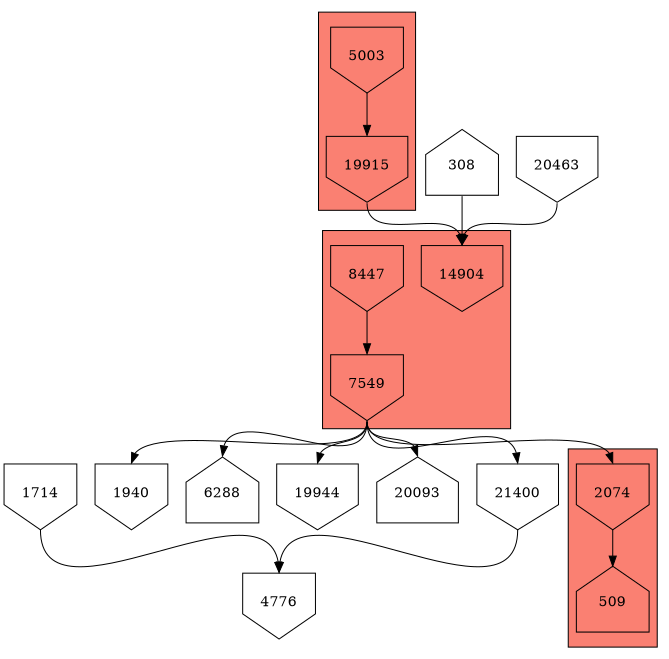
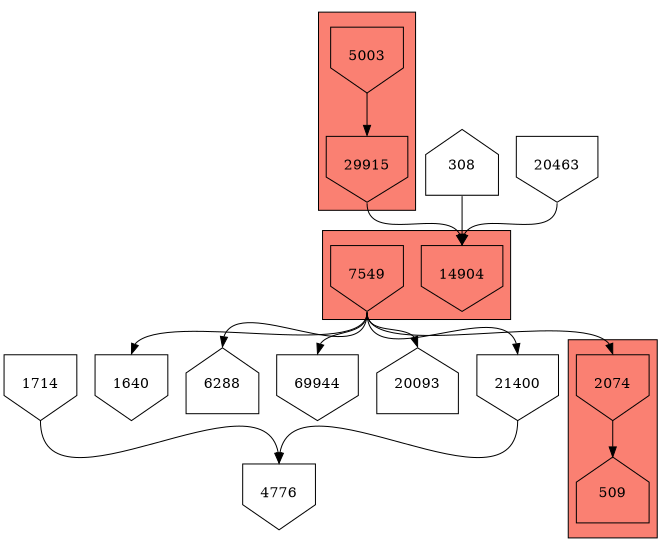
node "19915": label "19915" -> "29915"
node "8447": removed
node "1940": label "1940" -> "1640"
node "19944": label "19944" -> "69944"
